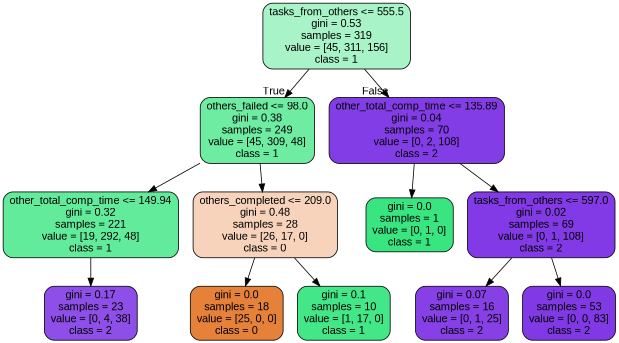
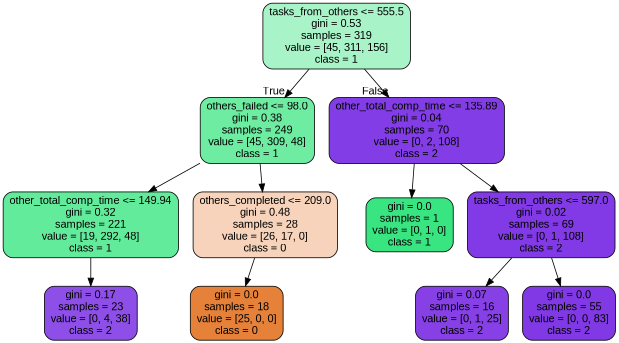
node "gini = 0.1 samples = 10 value = [1, 17, 0] class = 1": removed
node "gini = 0.0 samples = 53 value = [0, 0, 83] class = 2": label "gini = 0.0 samples = 53 value = [0, 0, 83] class = 2" -> "gini = 0.0 samples = 55 value = [0, 0, 83] class = 2"
